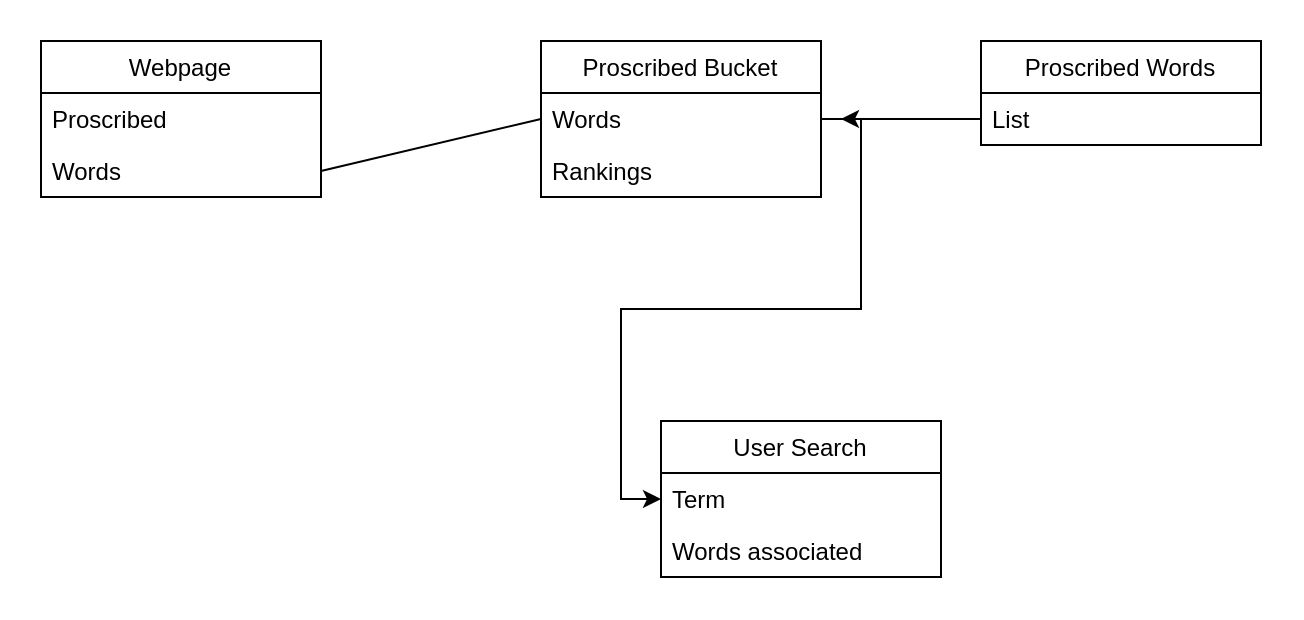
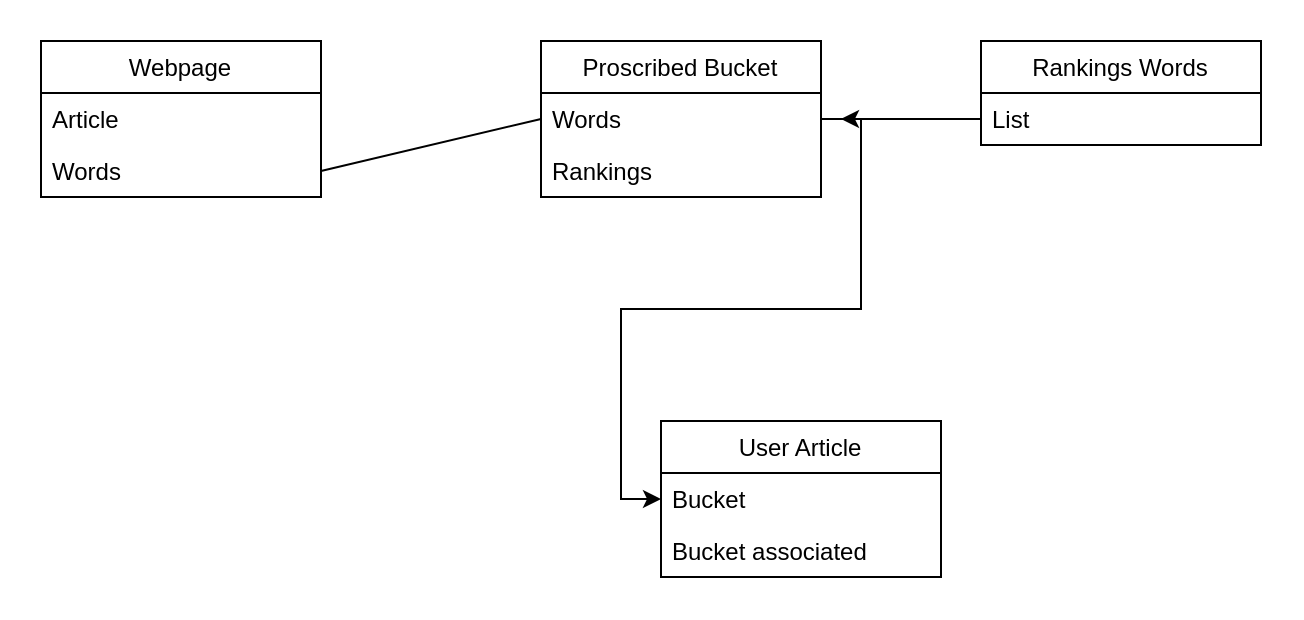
node "Proscribed Words": label "Proscribed Words" -> "Rankings Words"
node "Proscribed": label "Proscribed" -> "Article"
node "User Search": label "User Search" -> "User Article"
node "Term": label "Term" -> "Bucket"
node "Words associated": label "Words associated" -> "Bucket associated"
